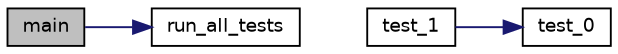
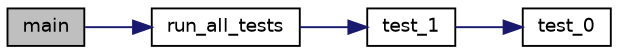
edge "run_all_tests" -> "test_1": added
